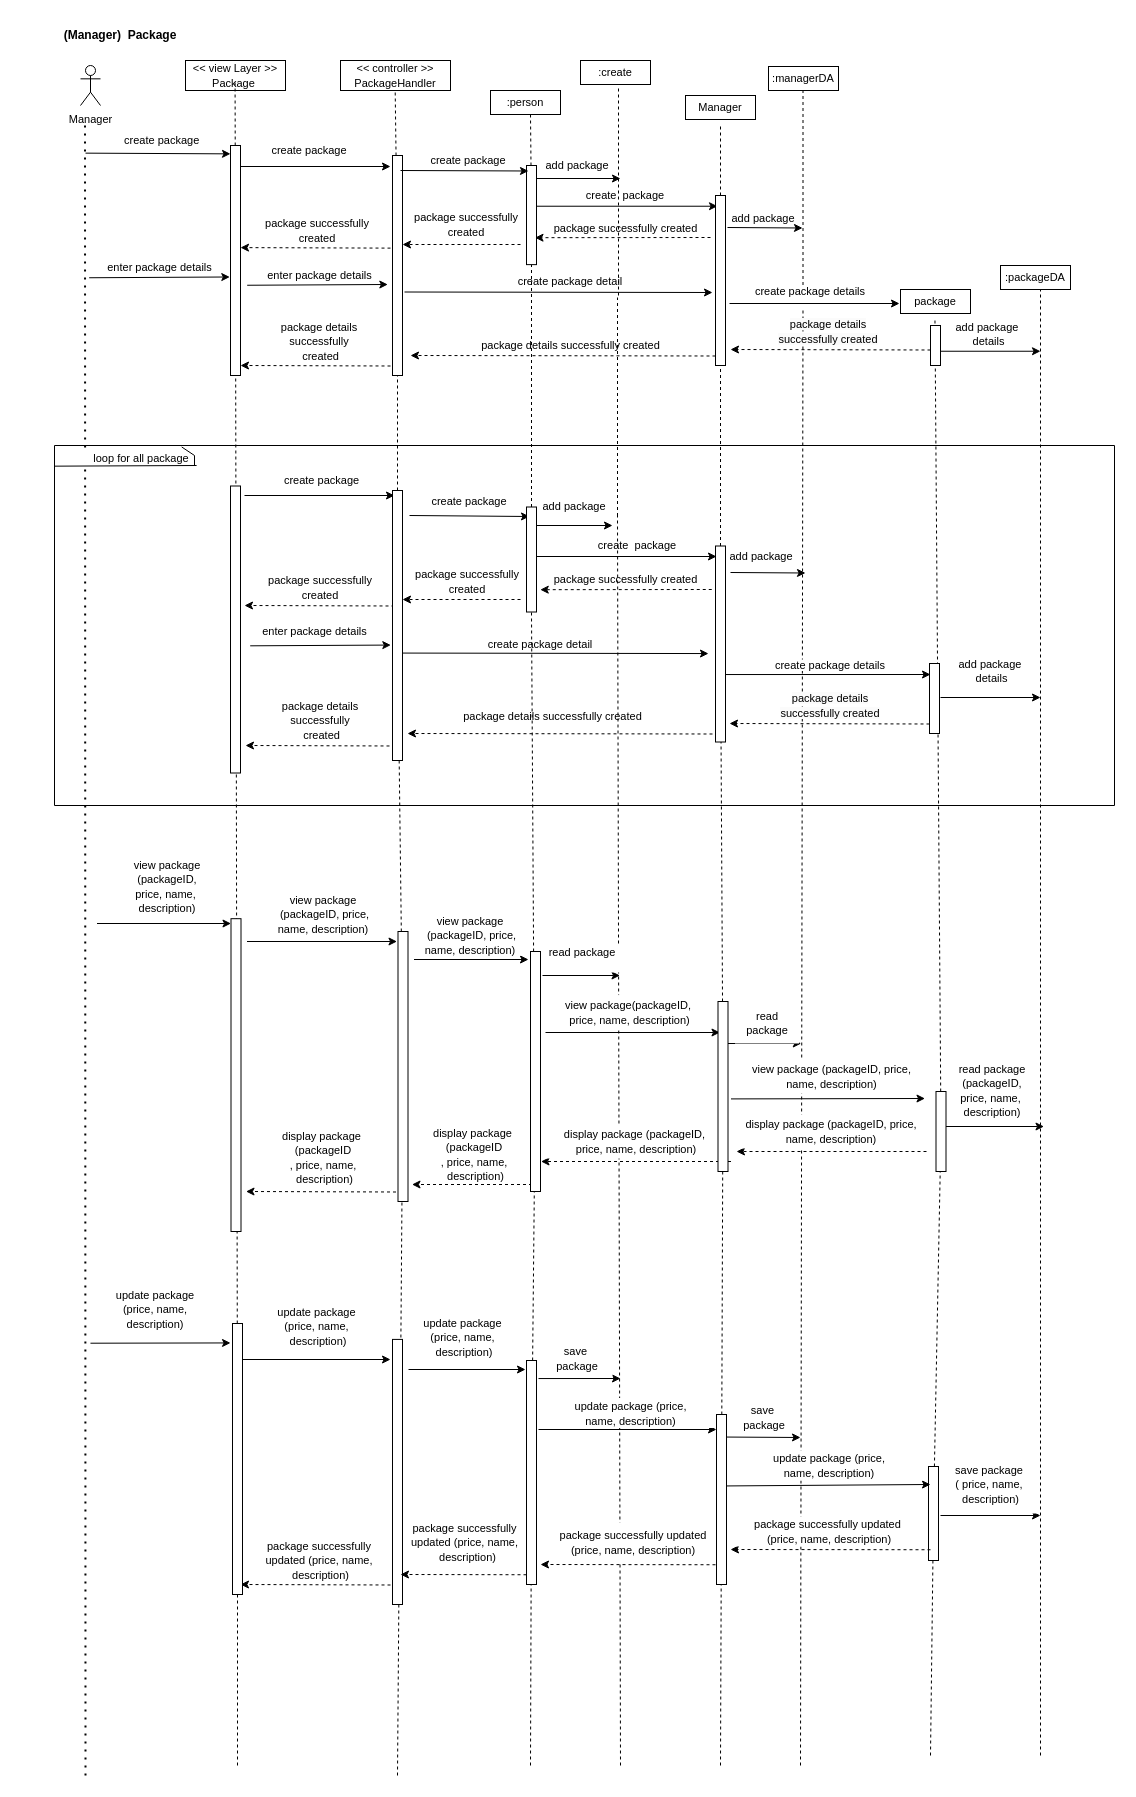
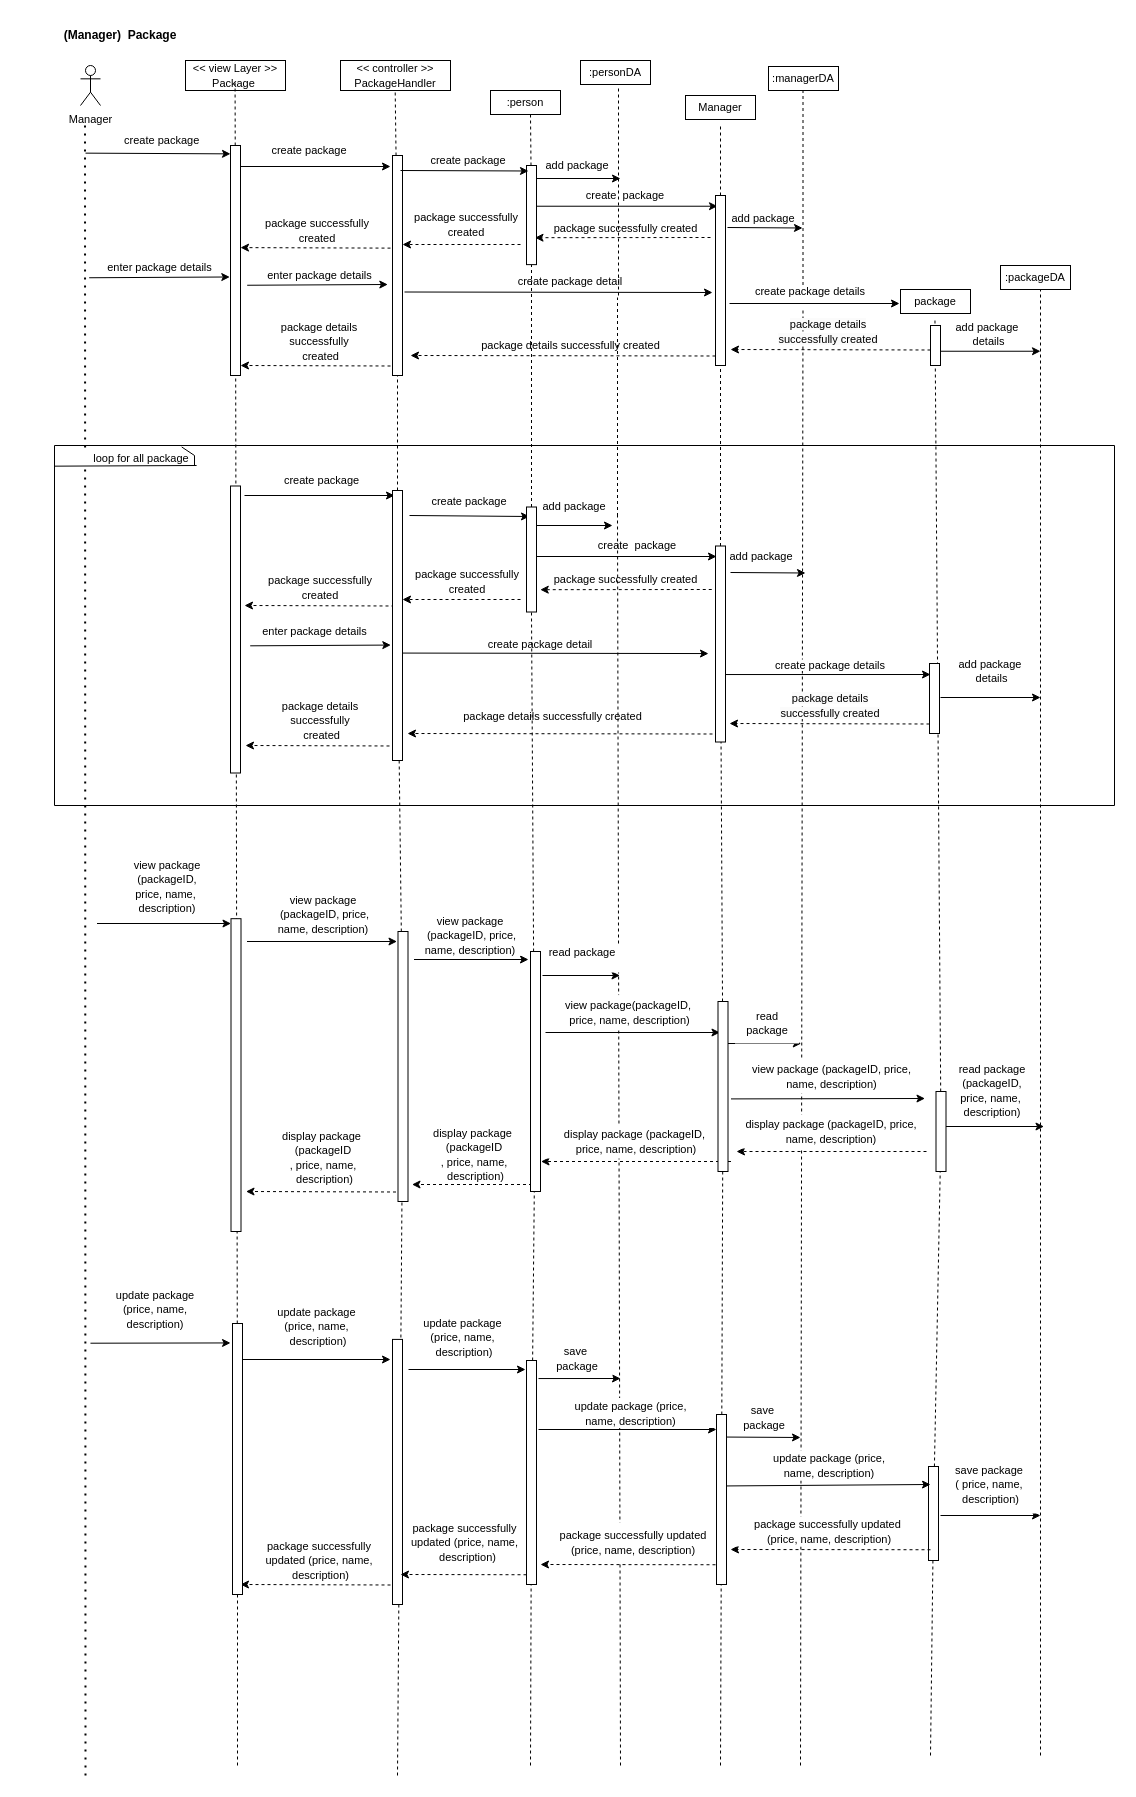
node ":create": label ":create" -> ":personDA"
